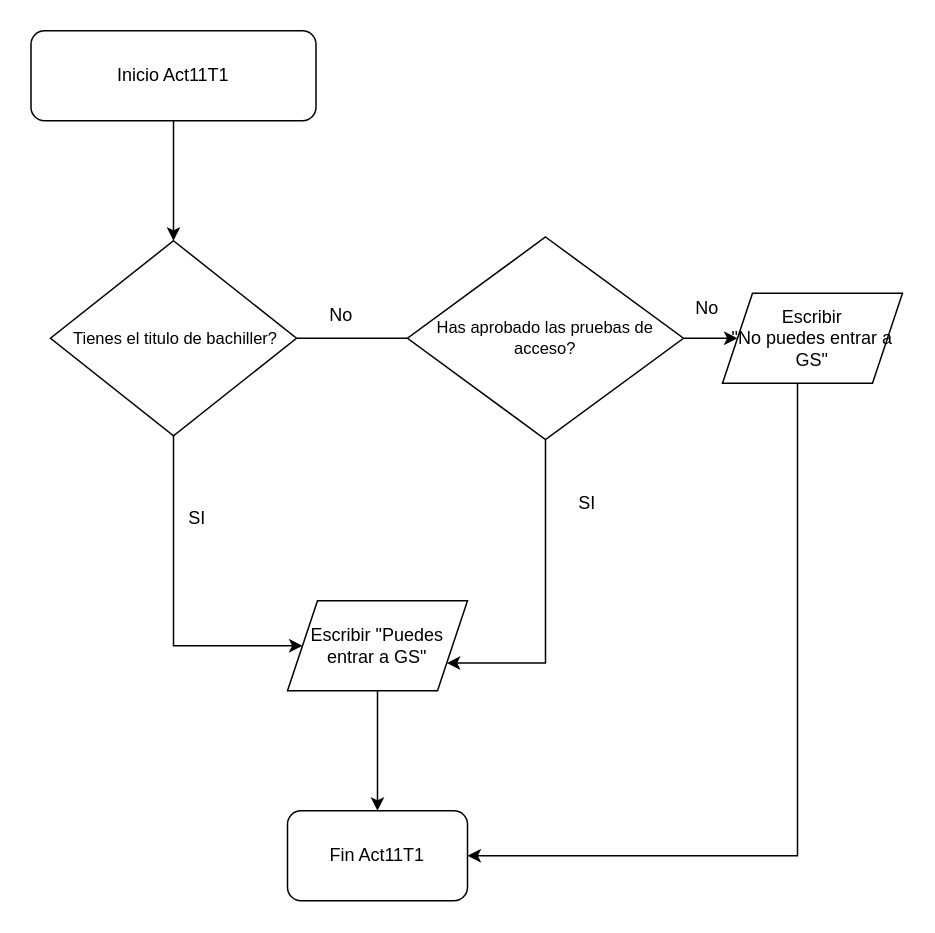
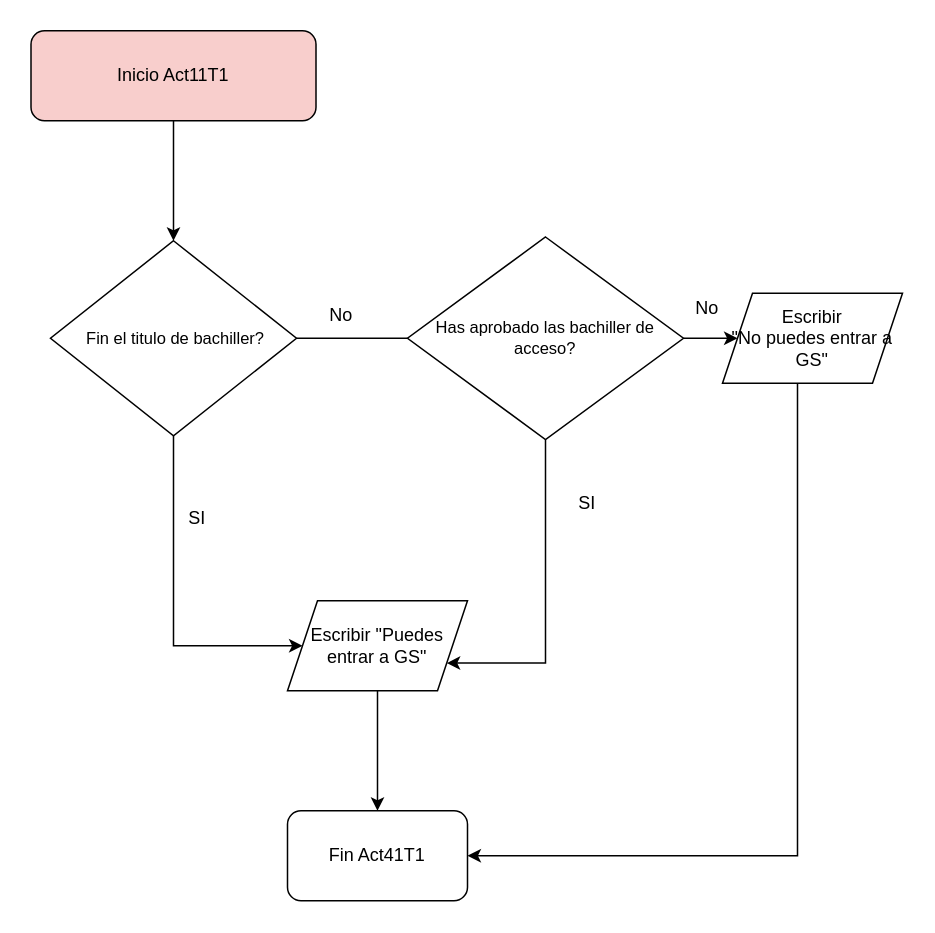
node "Inicio Act11T1": fillcolor #ffffff -> #f8cecc
node "Tienes el titulo de bachiller?": label "Tienes el titulo de bachiller?" -> "Fin el titulo de bachiller?"
node "Has aprobado las pruebas de acceso?": label "Has aprobado las pruebas de acceso?" -> "Has aprobado las bachiller de acceso?"
node "Fin Act11T1": label "Fin Act11T1" -> "Fin Act41T1"
